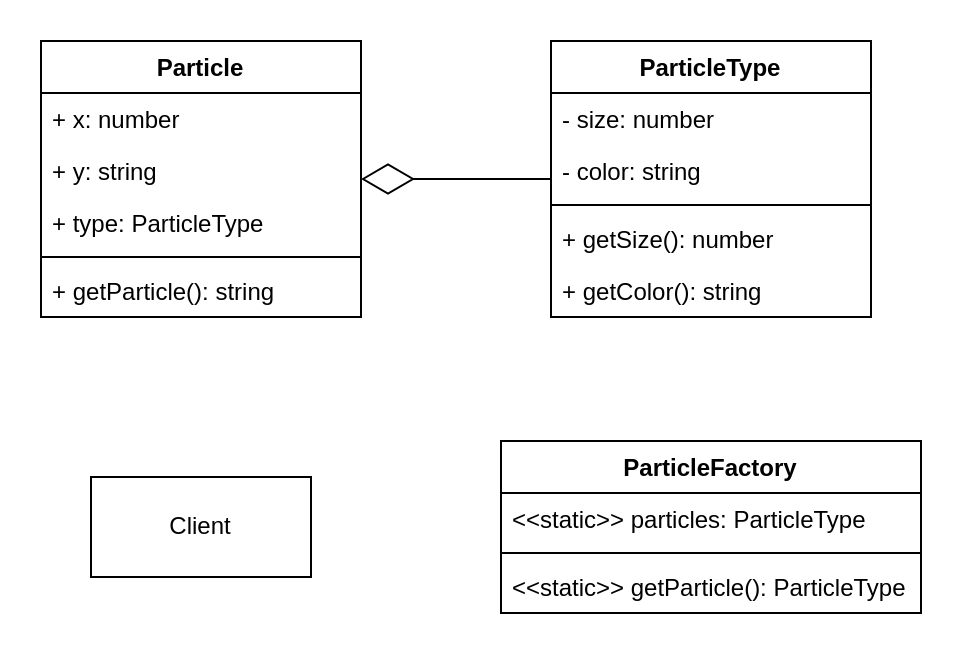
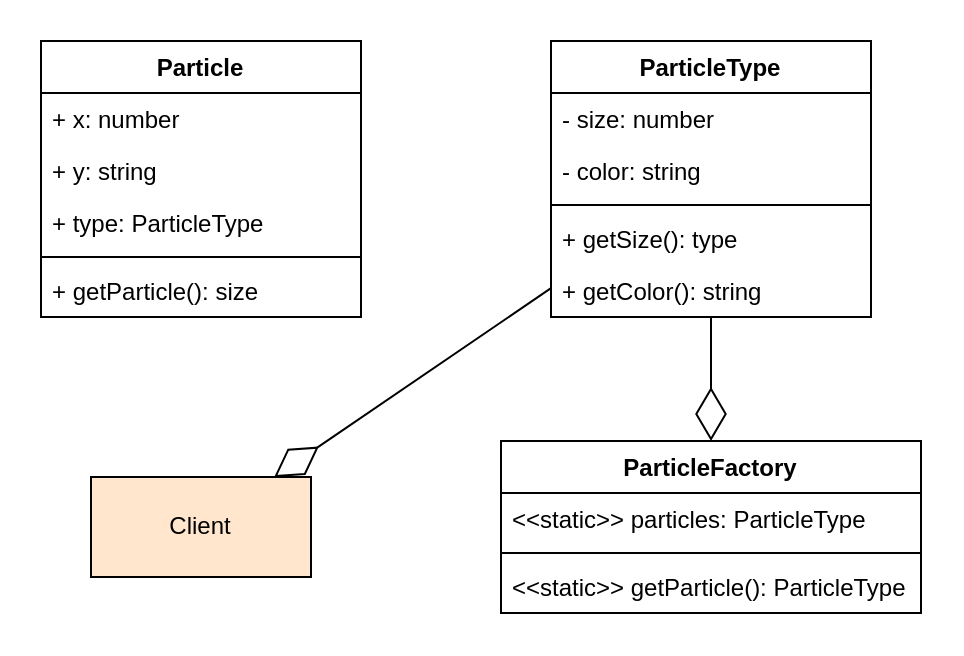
edge "ParticleType" -> "Particle": now "ParticleType" -> "Client"
node "+ getSize(): number": label "+ getSize(): number" -> "+ getSize(): type"
node "+ getParticle(): string": label "+ getParticle(): string" -> "+ getParticle(): size"
edge "ParticleType" -> "ParticleFactory": added
node "Client": fillcolor #ffffff -> #ffe6cc
